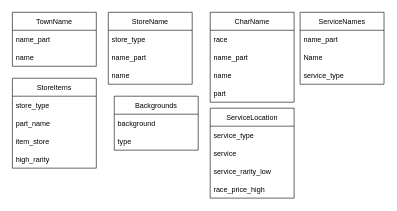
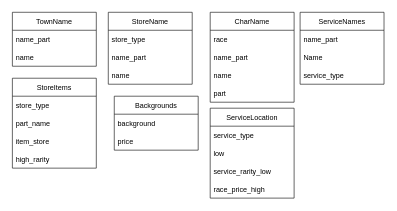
node "type": label "type" -> "price"
node "service": label "service" -> "low"
